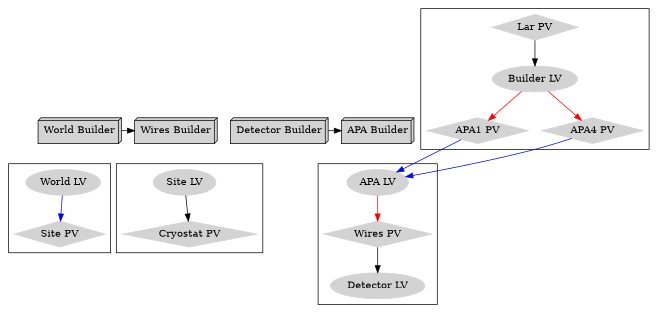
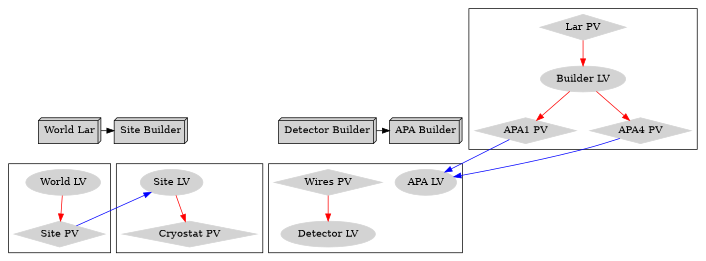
edge "Lar PV" -> "Builder LV": color black -> red
node "World Builder": label "World Builder" -> "World Lar"
node "Wires Builder": label "Wires Builder" -> "Site Builder"
edge "World LV" -> "Site PV": color blue -> red
edge "Site LV" -> "Cryostat PV": color black -> red
edge "APA LV" -> "Wires PV": removed
edge "Site PV" -> "Site LV": added
edge "Wires PV" -> "Detector LV": color black -> red
